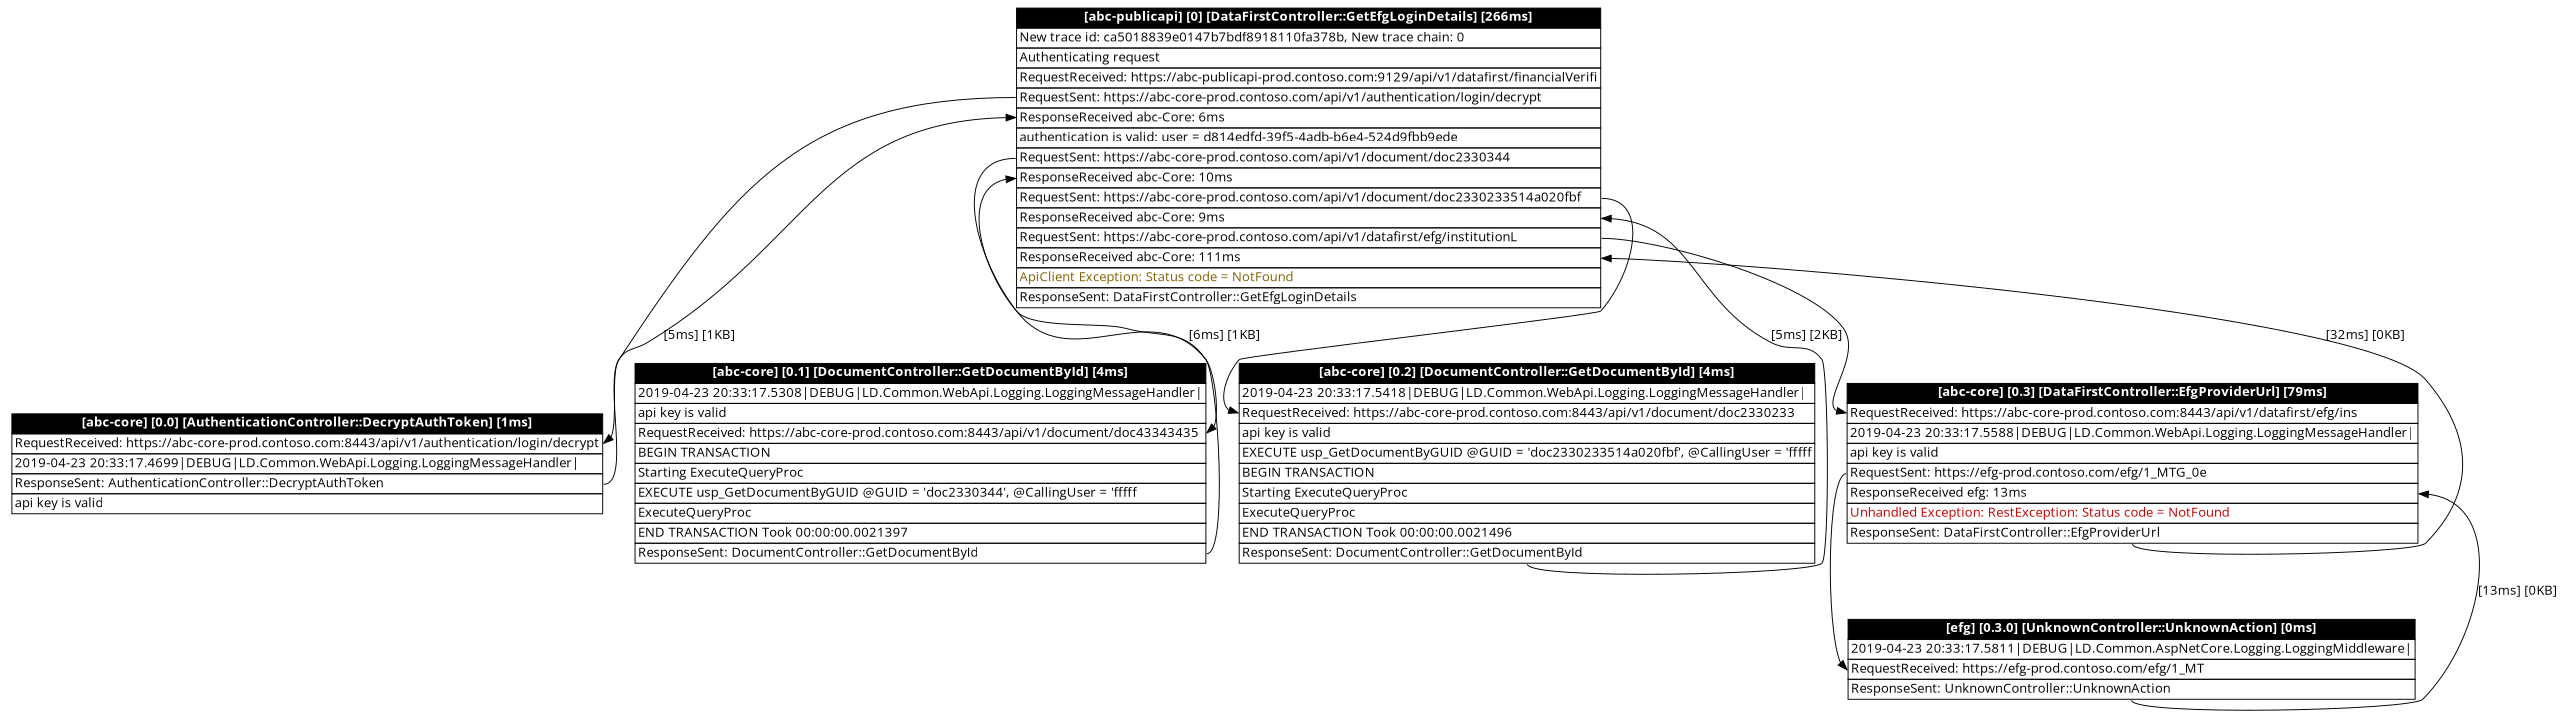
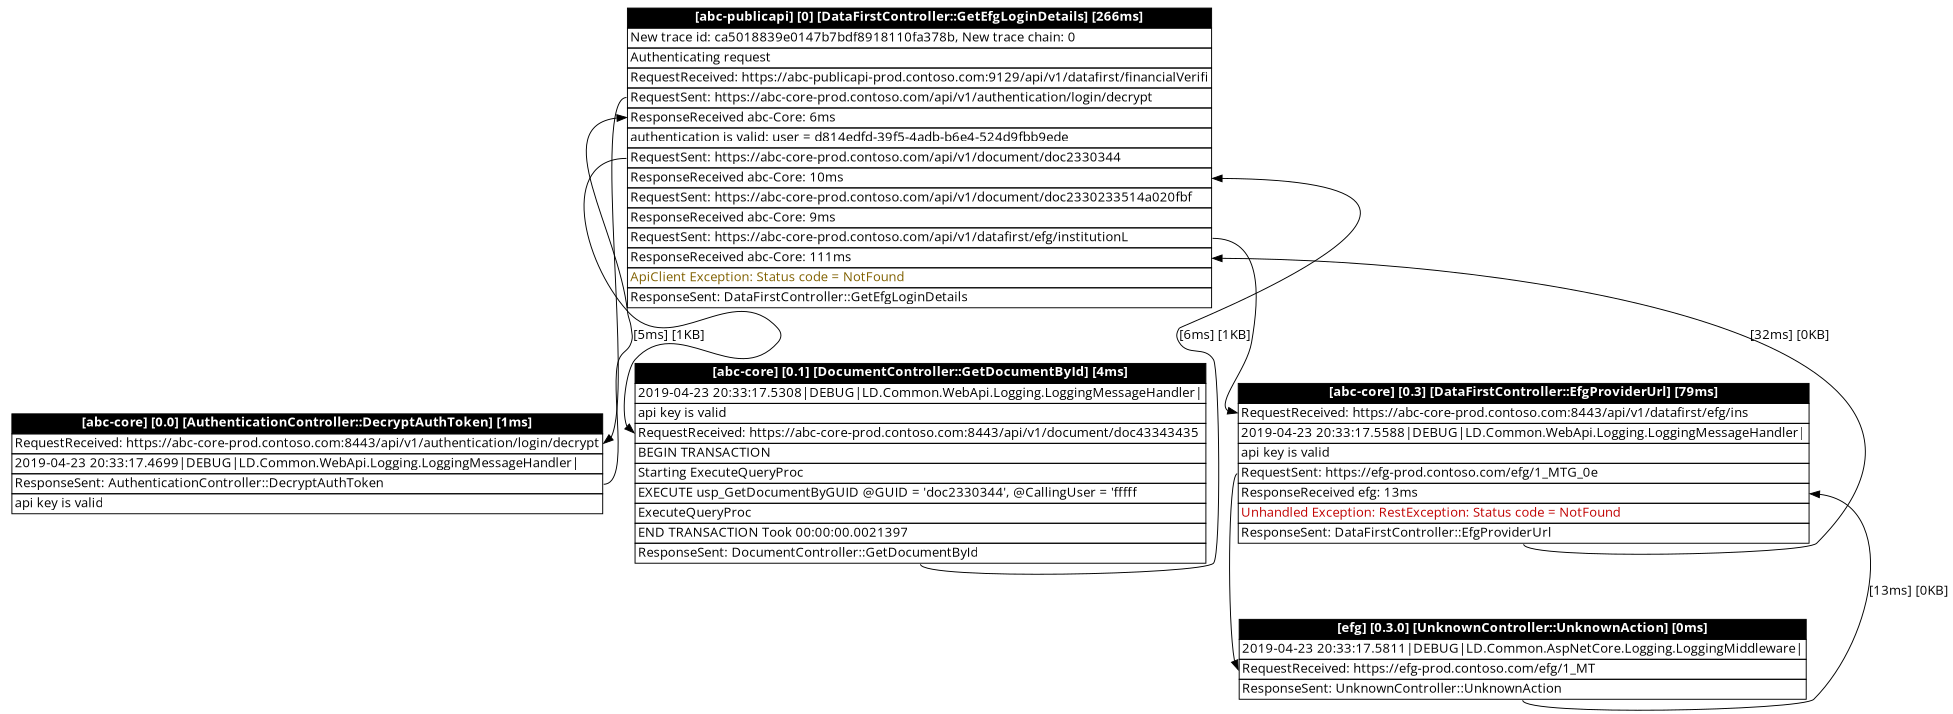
node "[abc-core] [0.2] [DocumentController::GetDocumentById] [4ms]": removed
